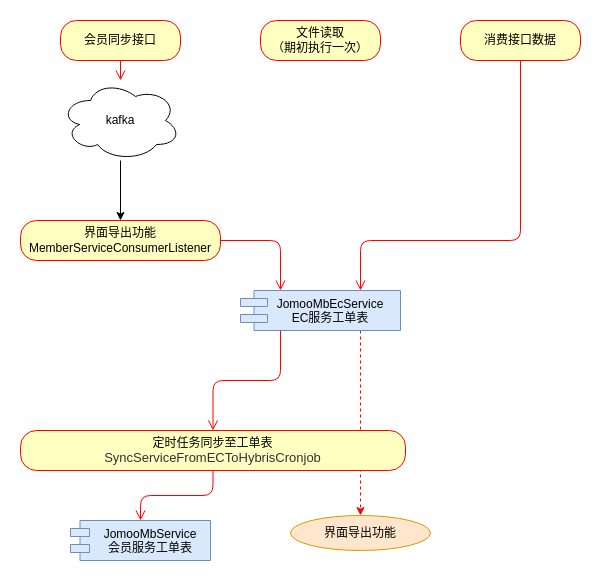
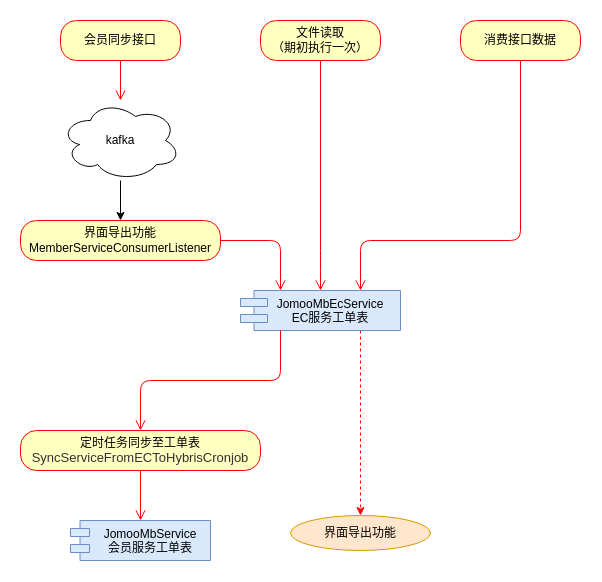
node "kafka": moved (121, 121) -> (121, 141)
edge "文件读取 （期初执行一次）" -> "JomooMbEcService EC服务工单表": added
node "定时任务同步至工单表 SyncServiceFromECToHybrisCronjob": size 385x40 -> 240x40
